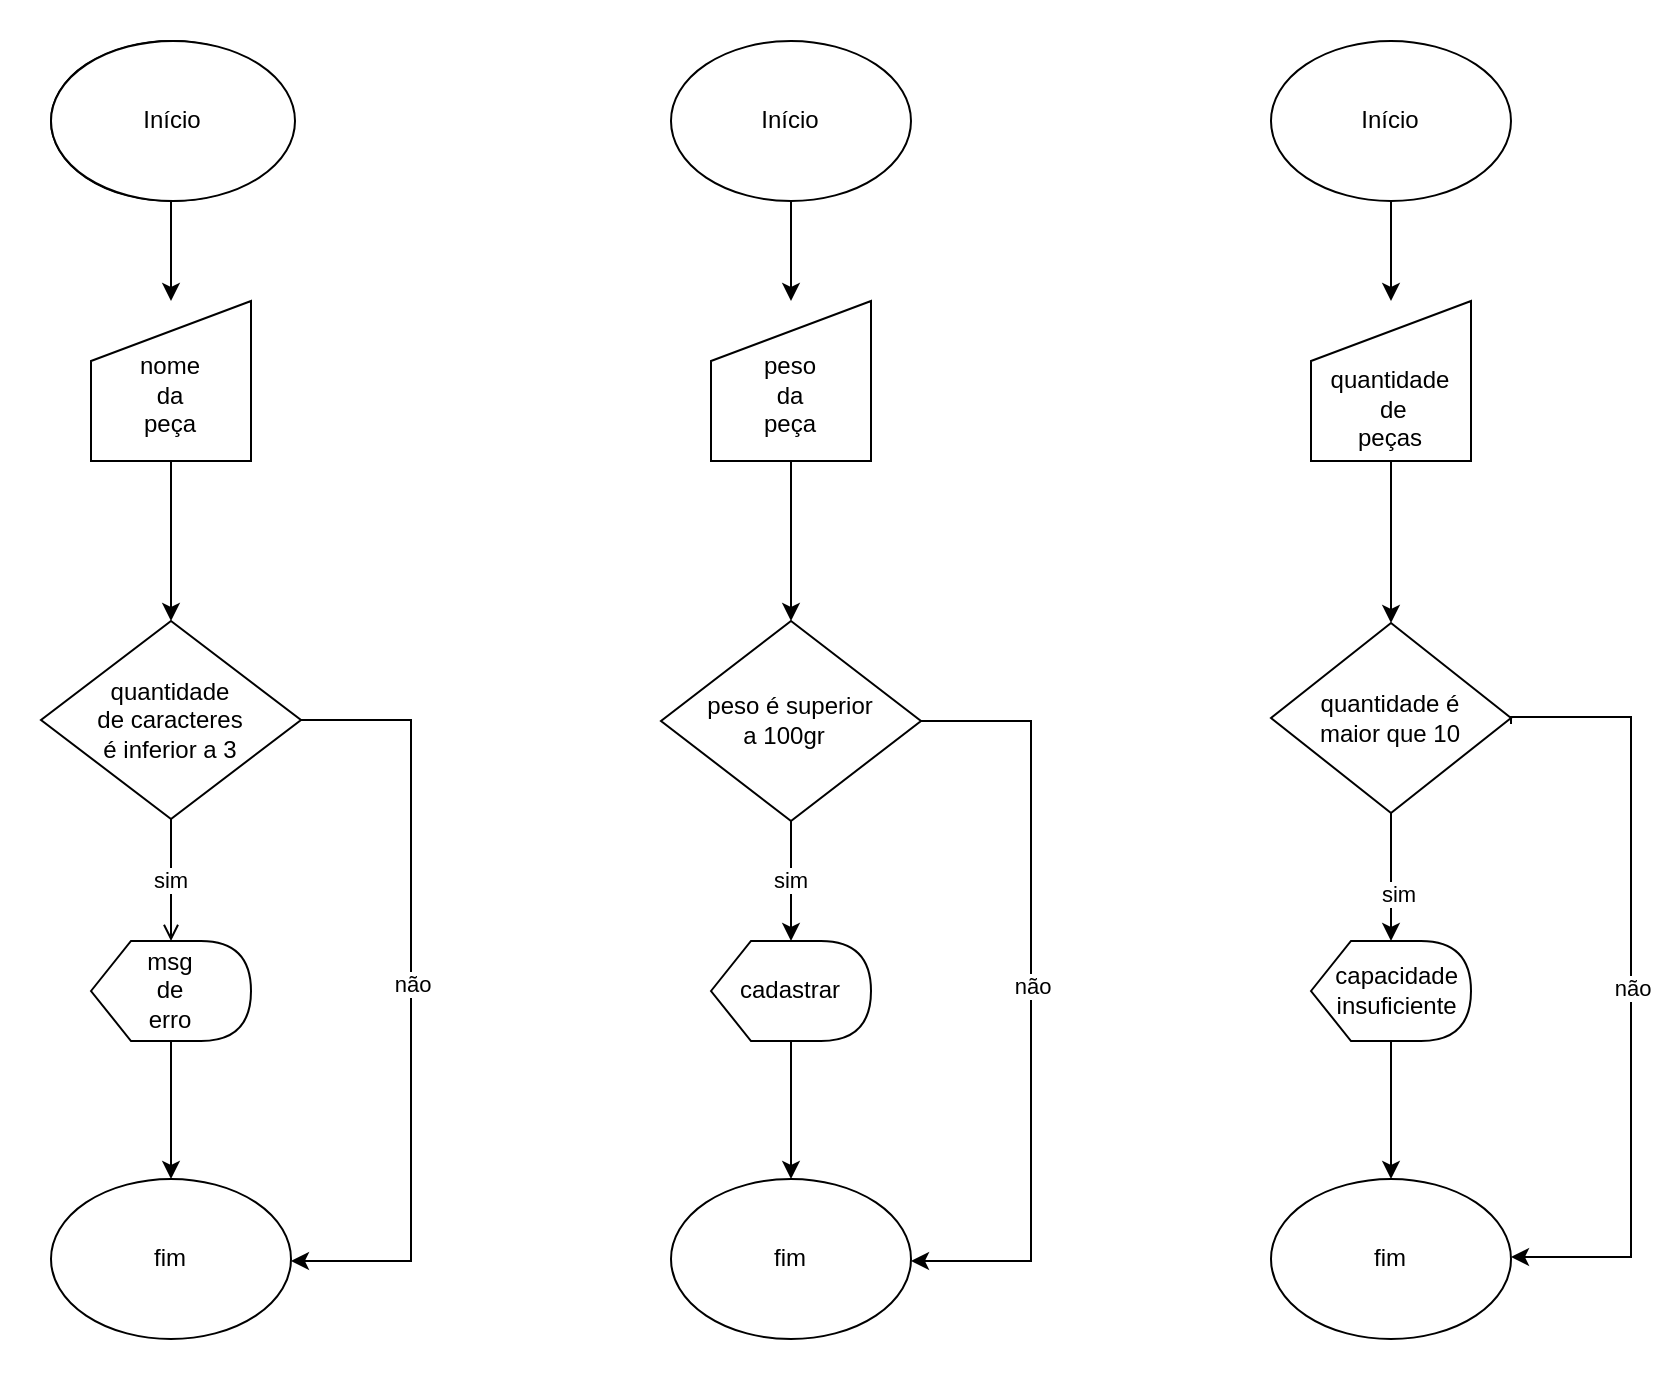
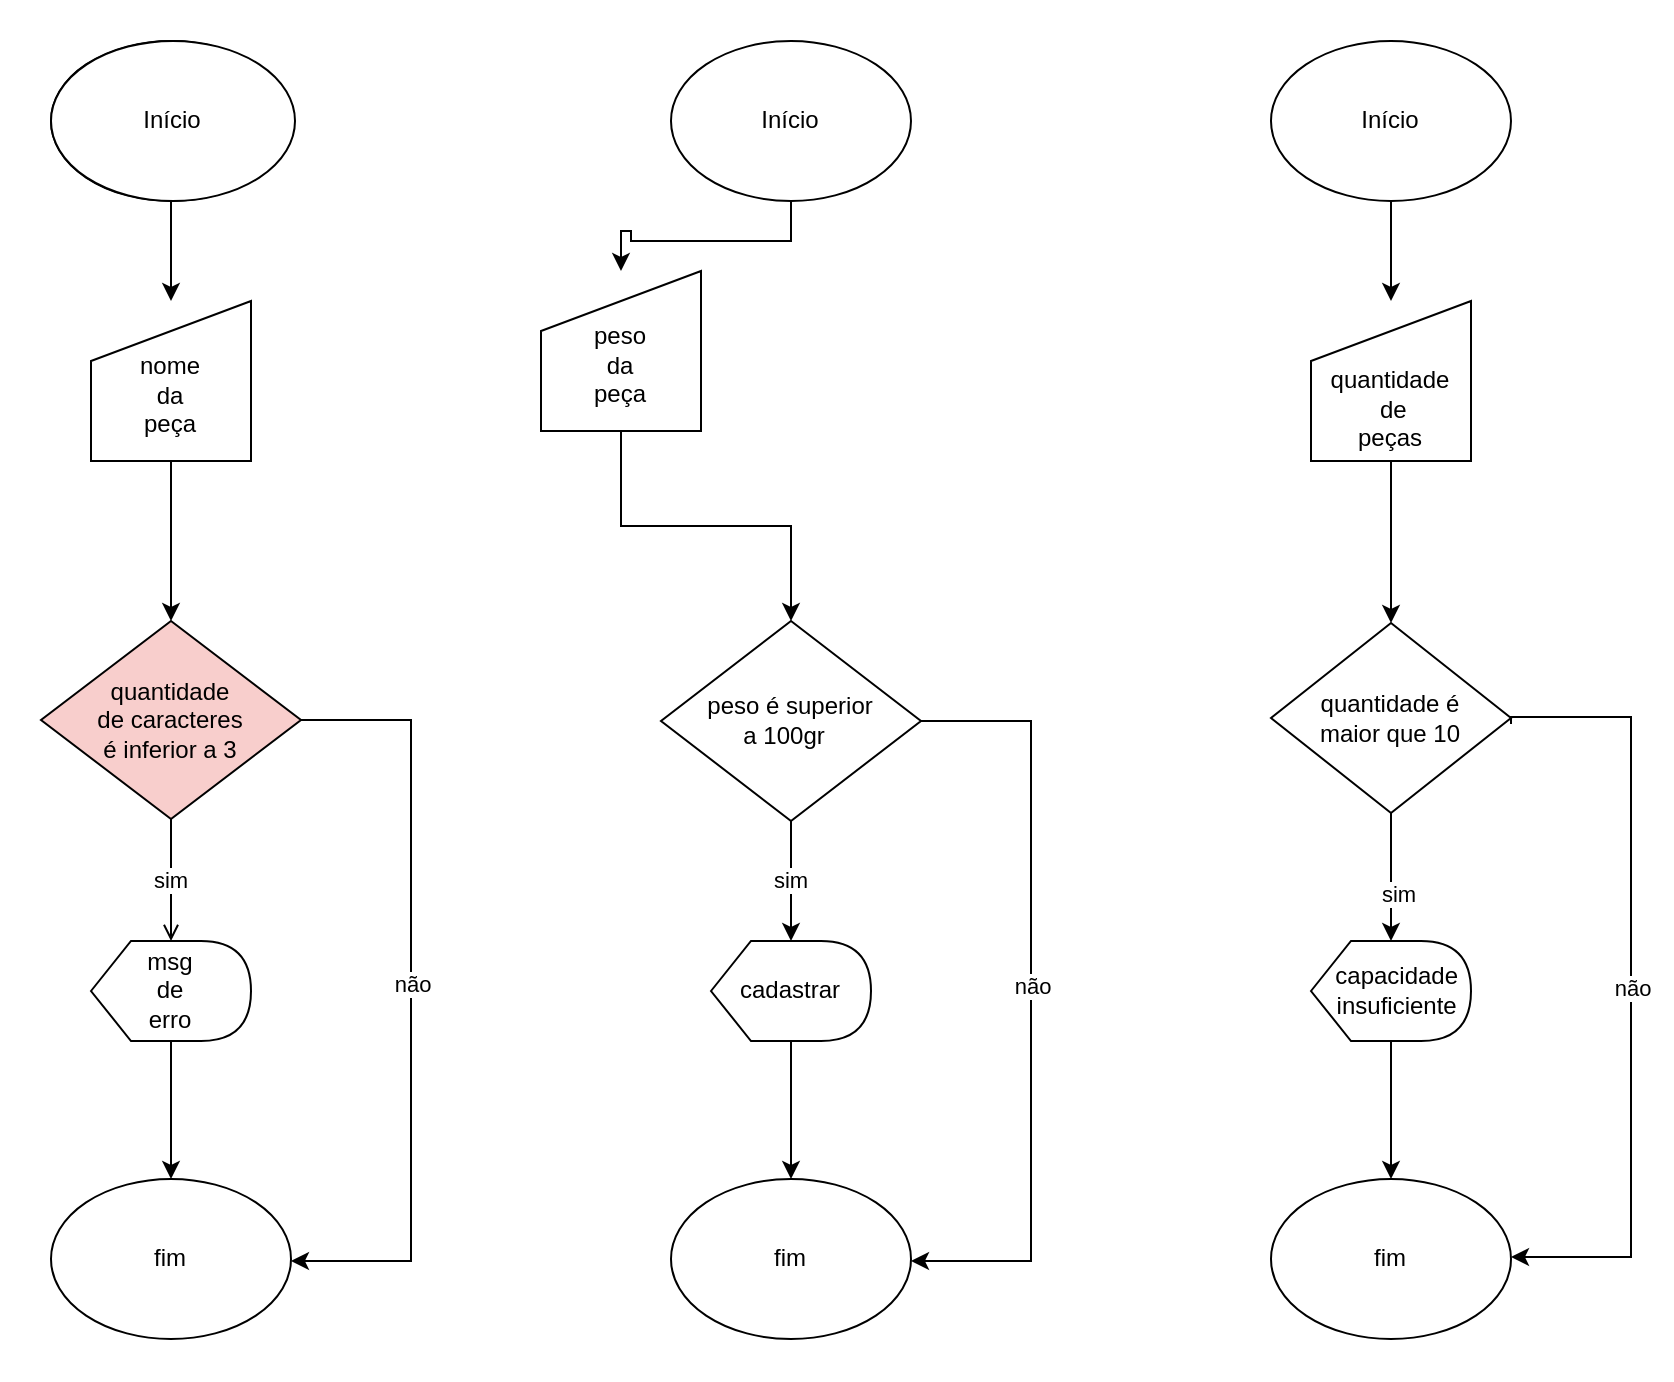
node "peso da peça": moved (791, 381) -> (621, 351)
node "quantidade de caracteres é inferior a 3": fillcolor #ffffff -> #f8cecc
